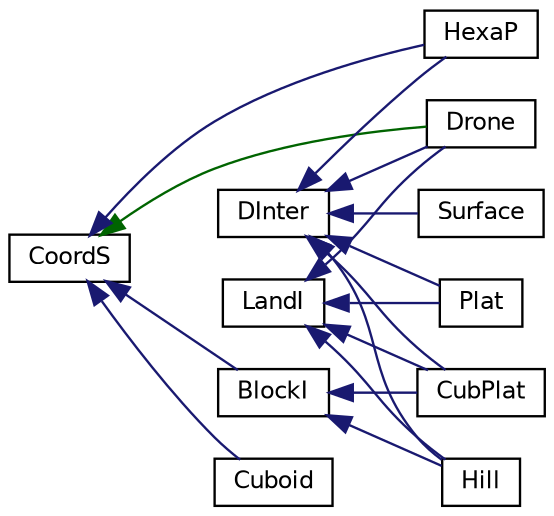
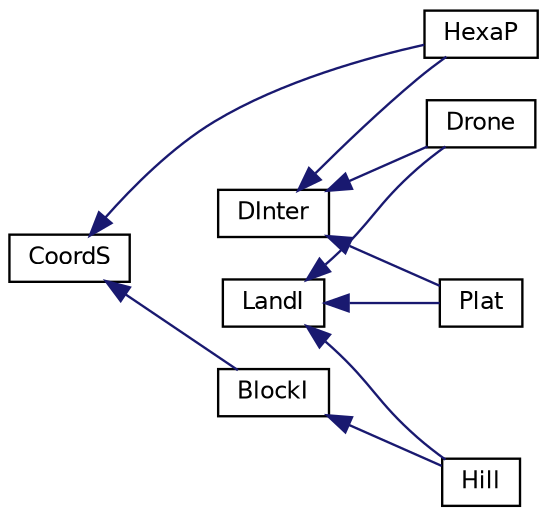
edge "Drone" -> "CoordS": removed
node "Surface": removed
edge "Hill" -> "DInter": removed
node "CubPlat": removed
node "Cuboid": removed
